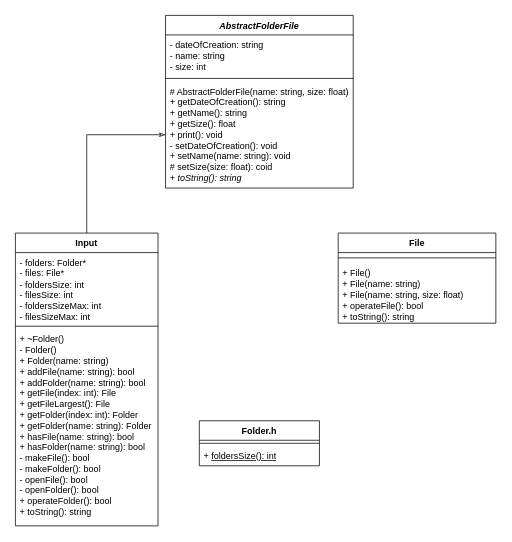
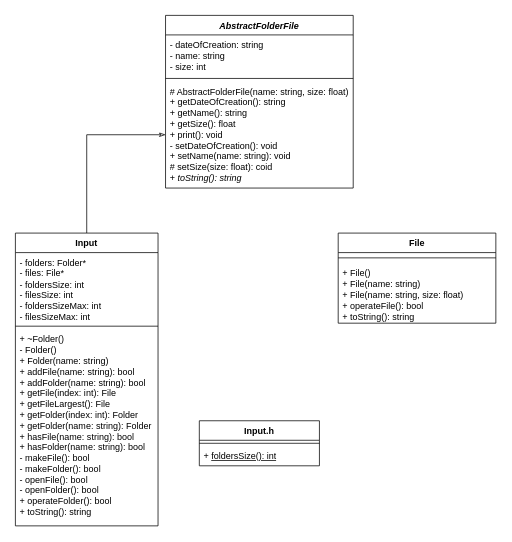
node "Folder.h": label "Folder.h" -> "Input.h"
